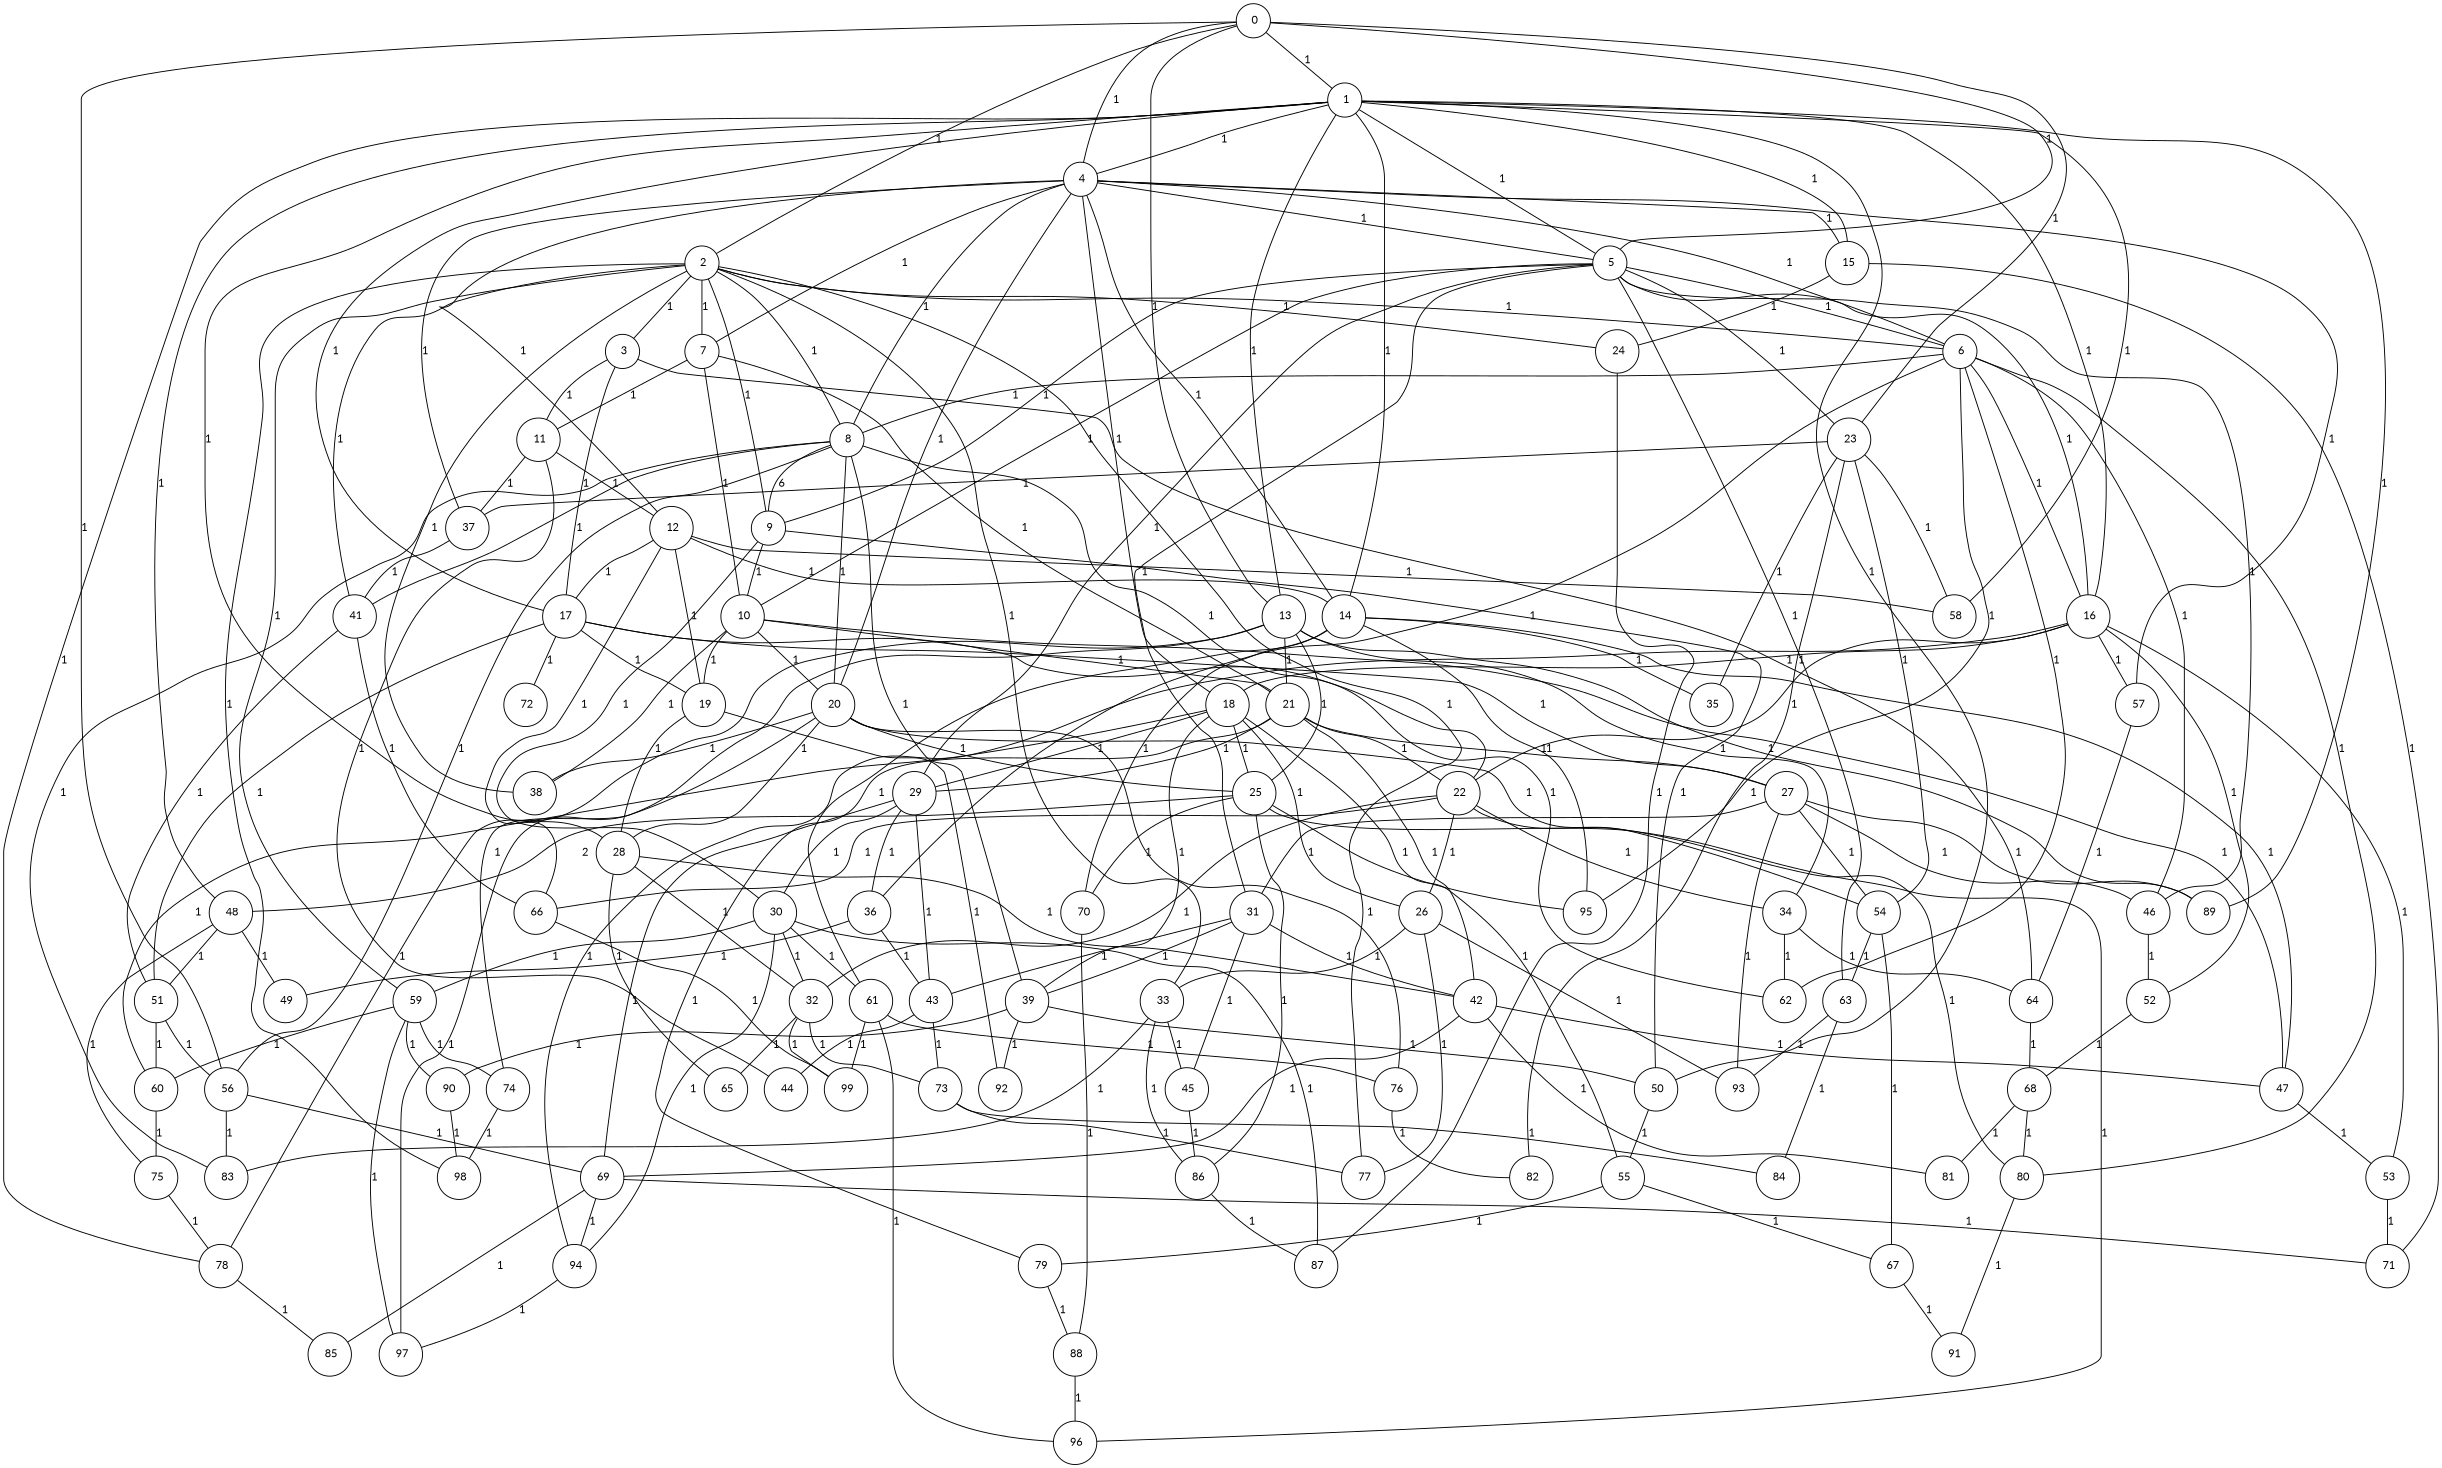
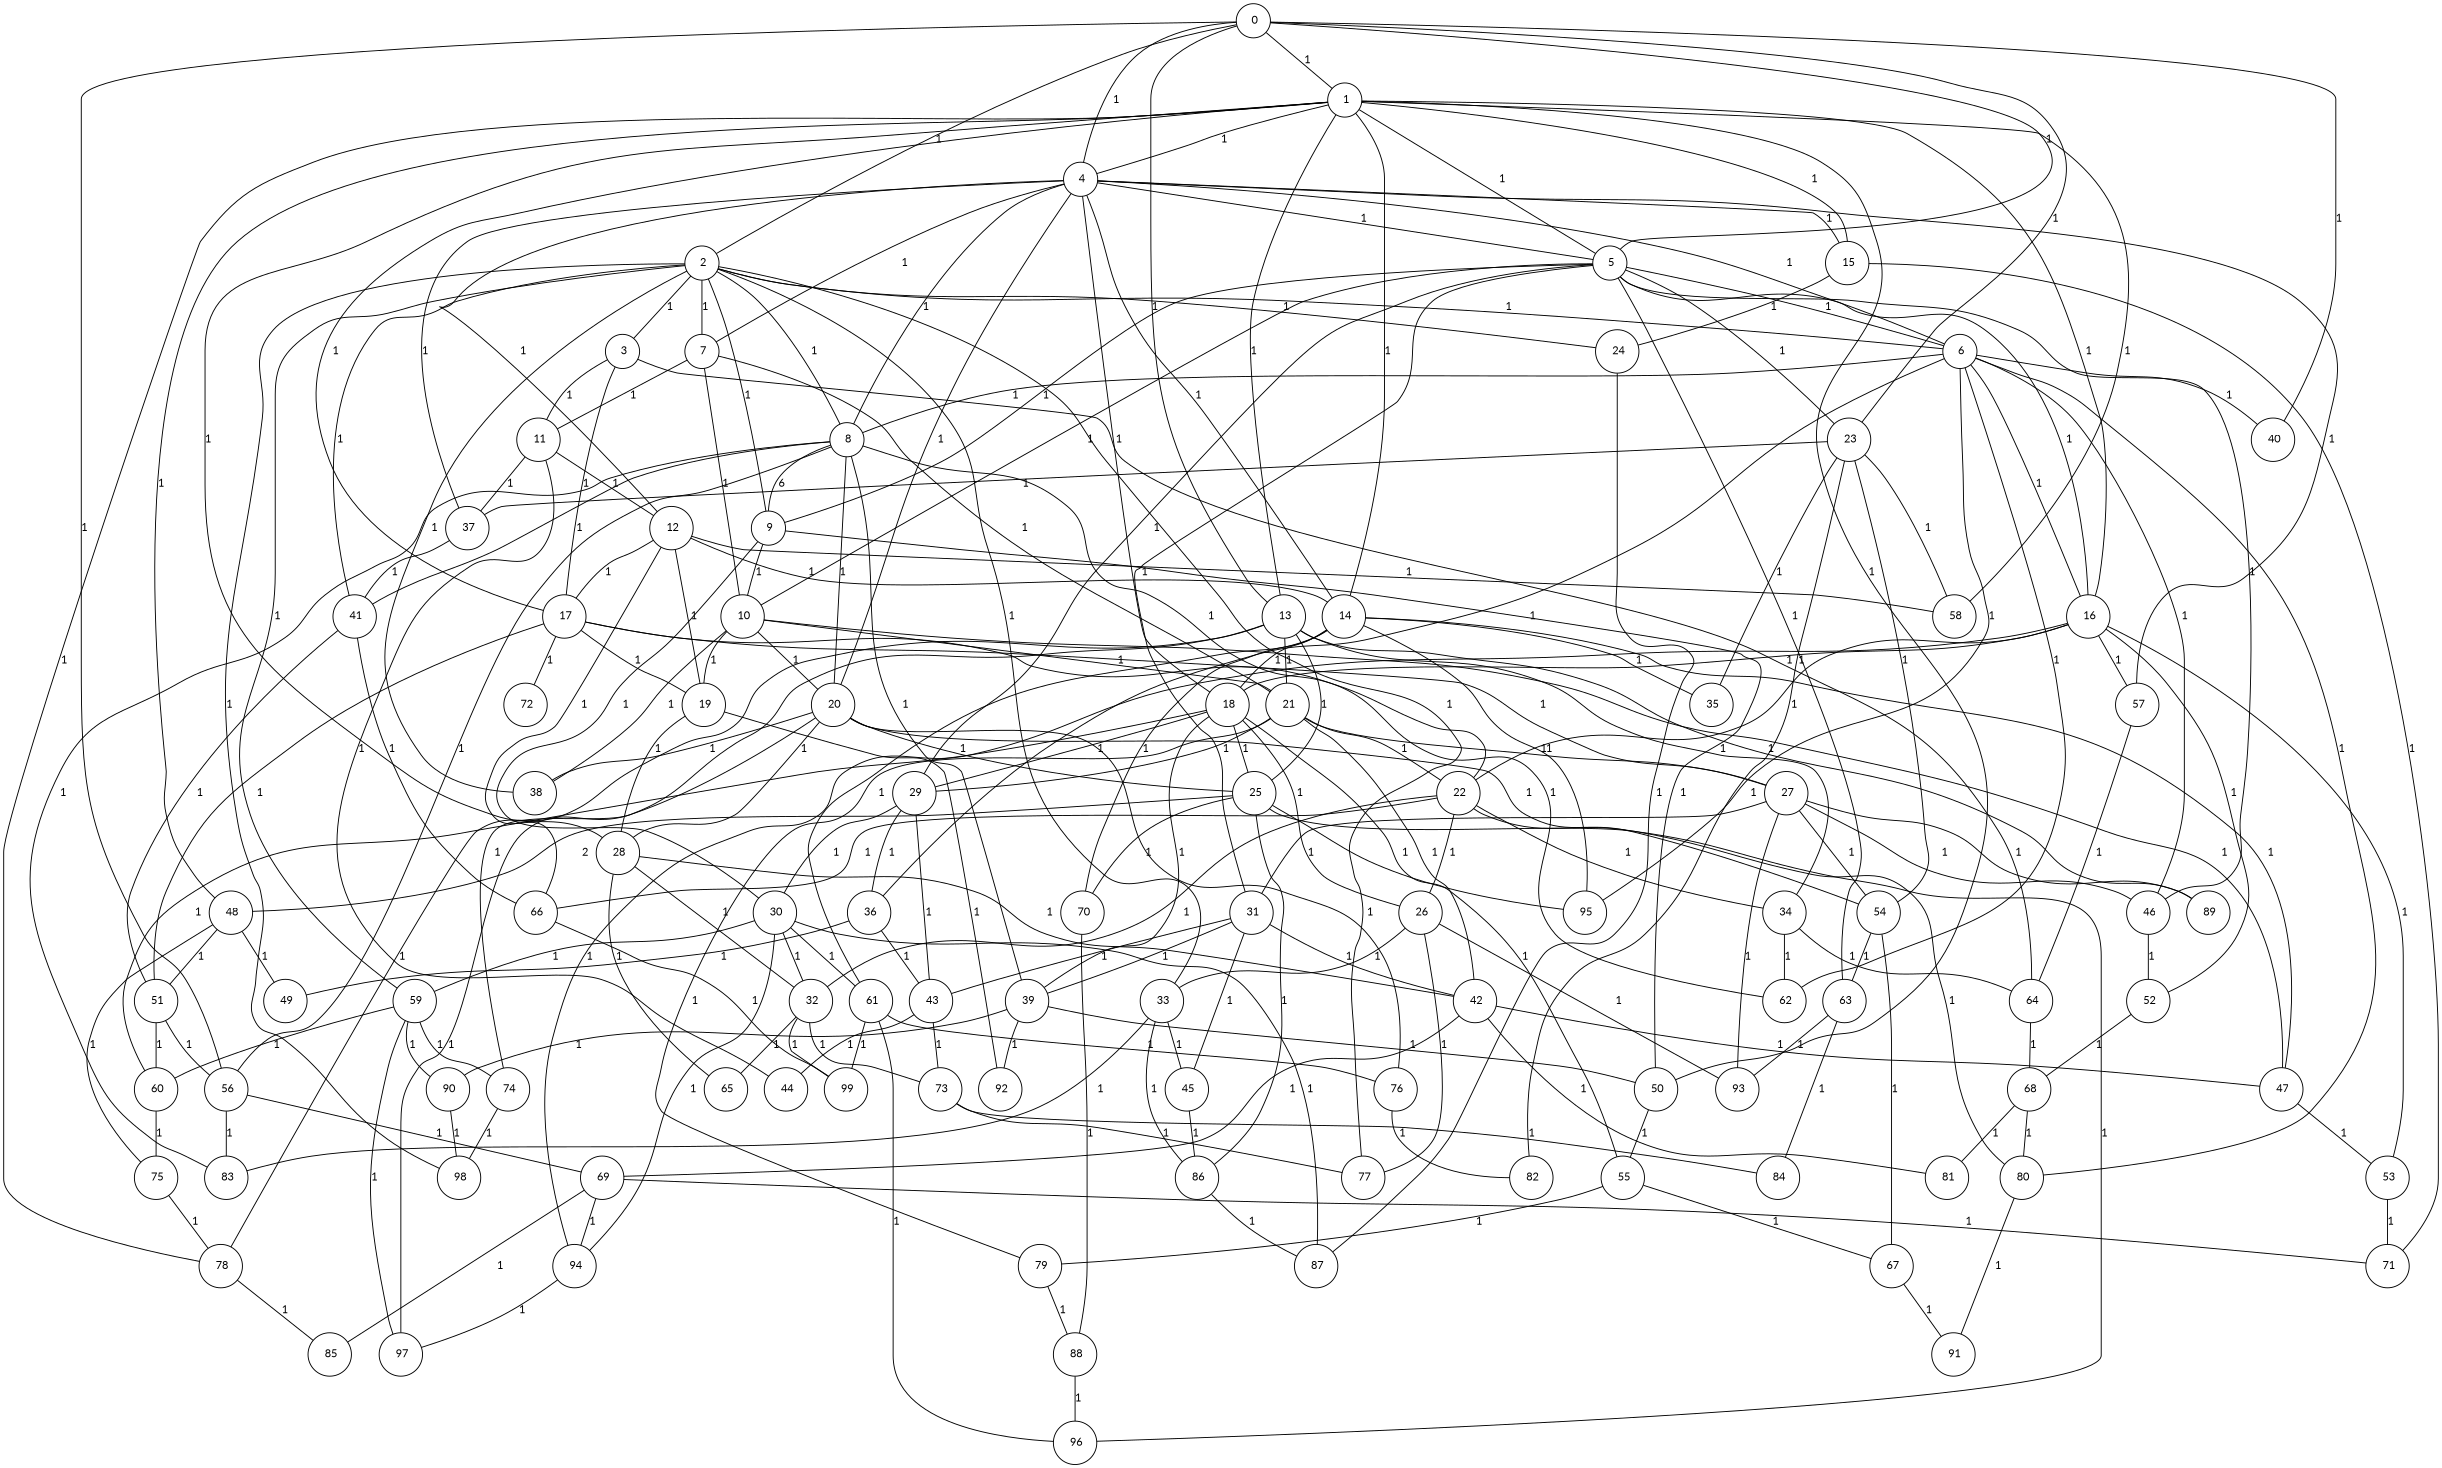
edge "1" -- "89": removed, label "1"
node "40": added
edge "14" -- "18": added, label "1"
edge "29" -- "69": removed, label "1"
